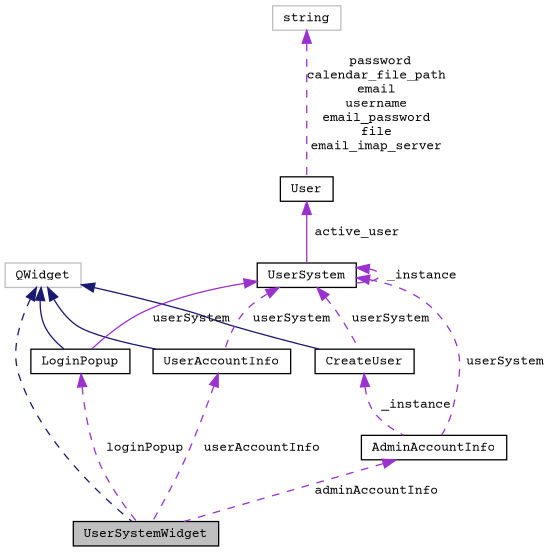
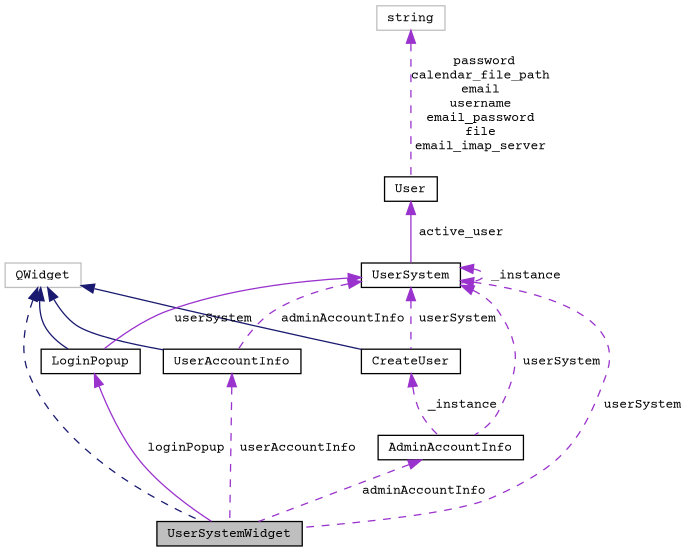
edge "UserAccountInfo" -> "UserSystem": label " userSystem" -> " adminAccountInfo"
edge "UserSystemWidget" -> "UserSystem": added, label "userSystem"
edge "UserSystemWidget" -> "LoginPopup": style dashed -> solid
